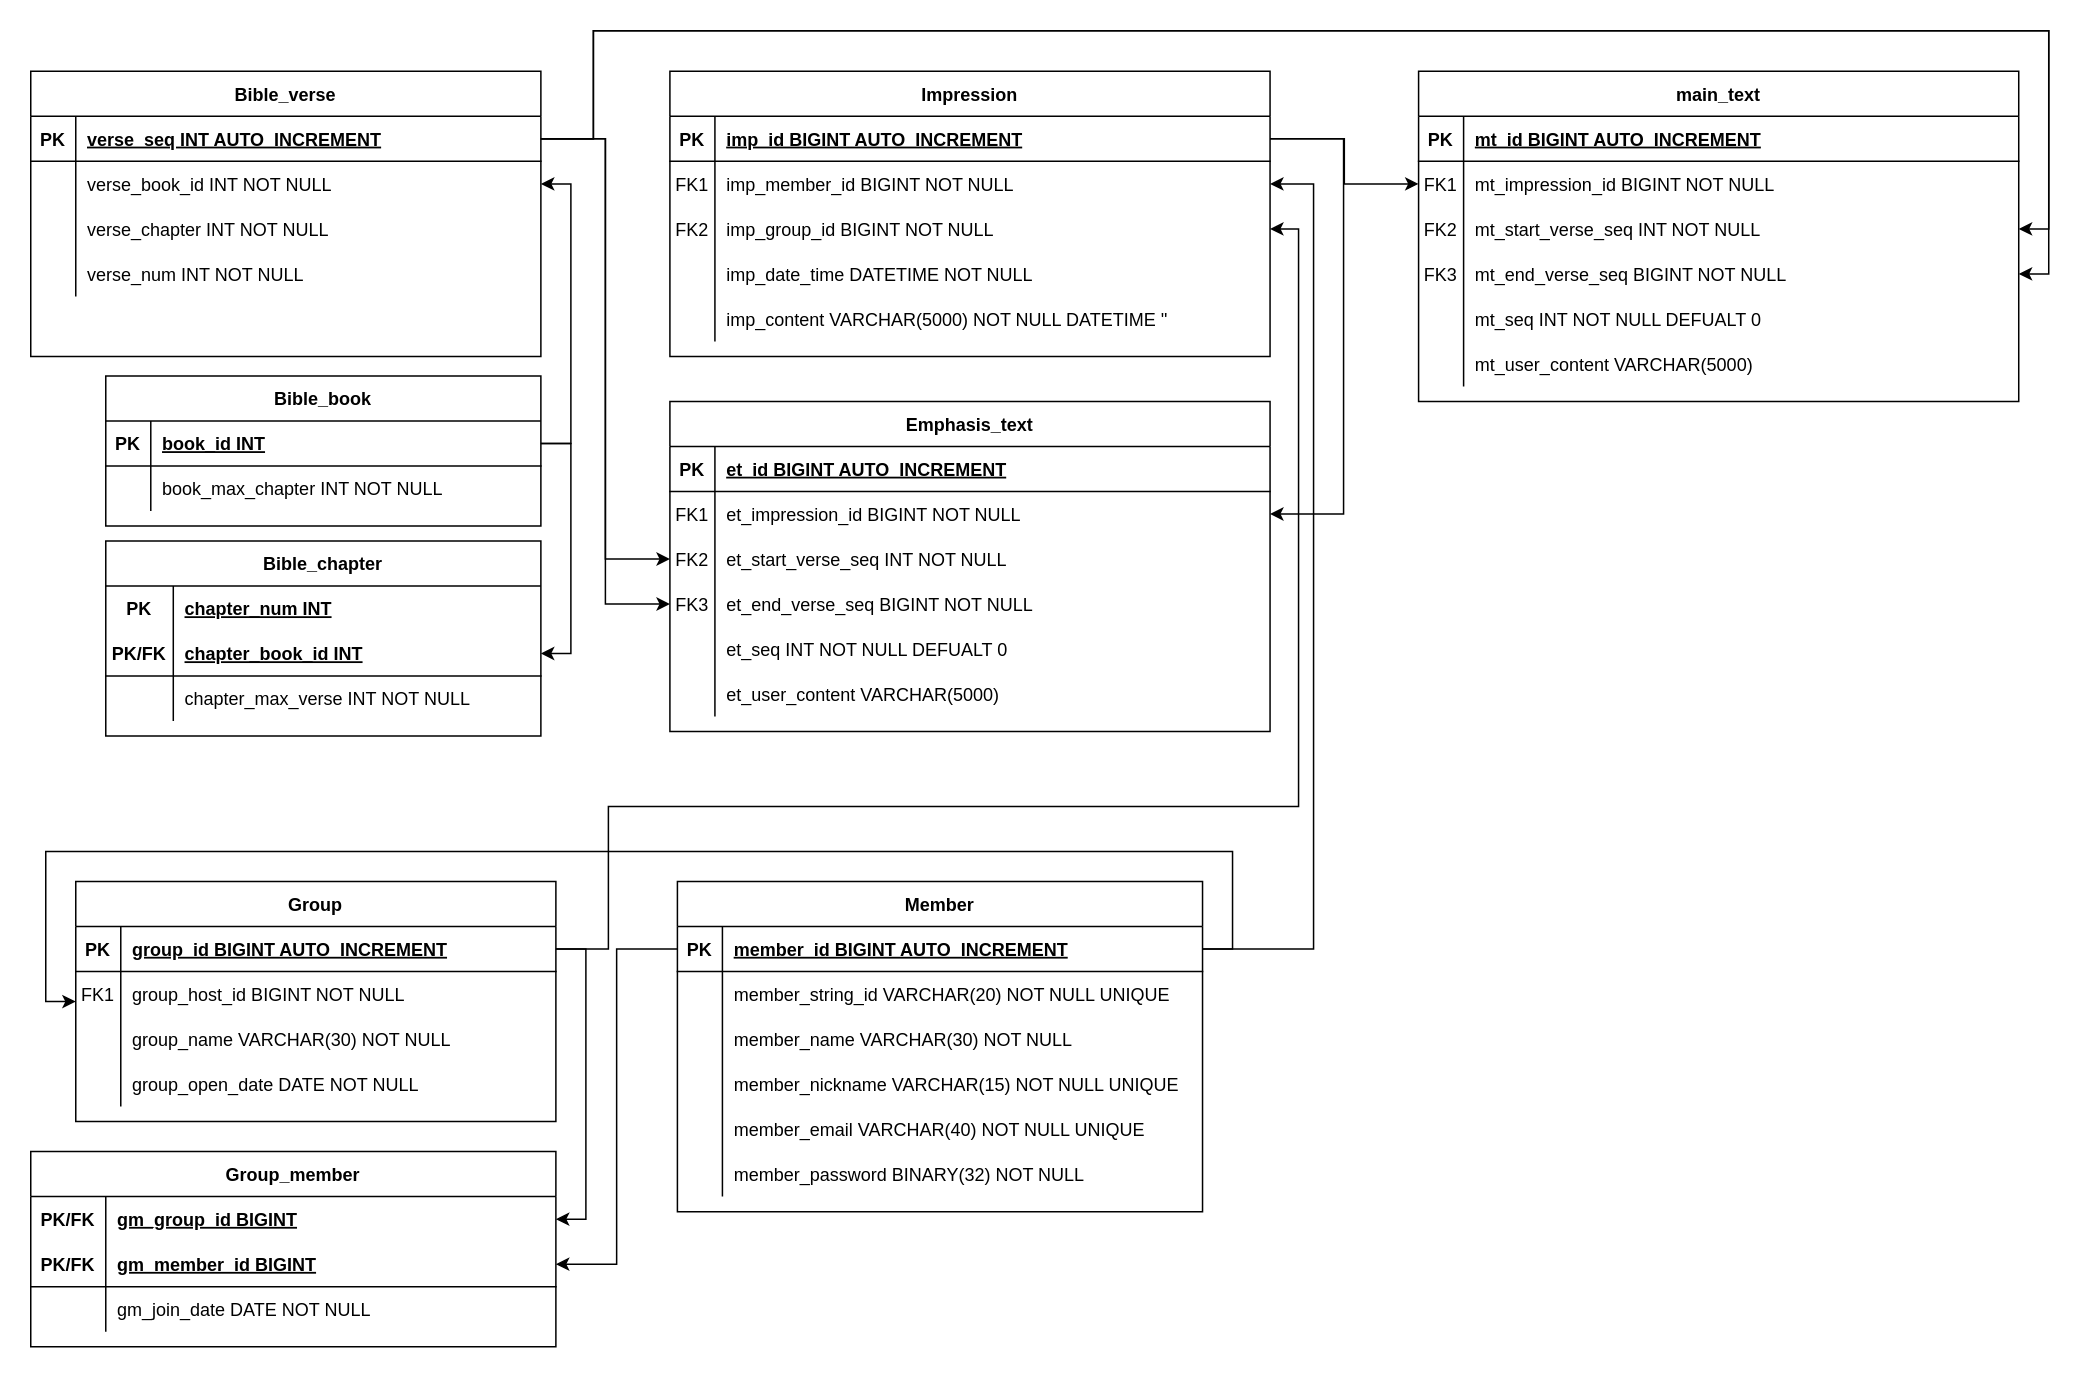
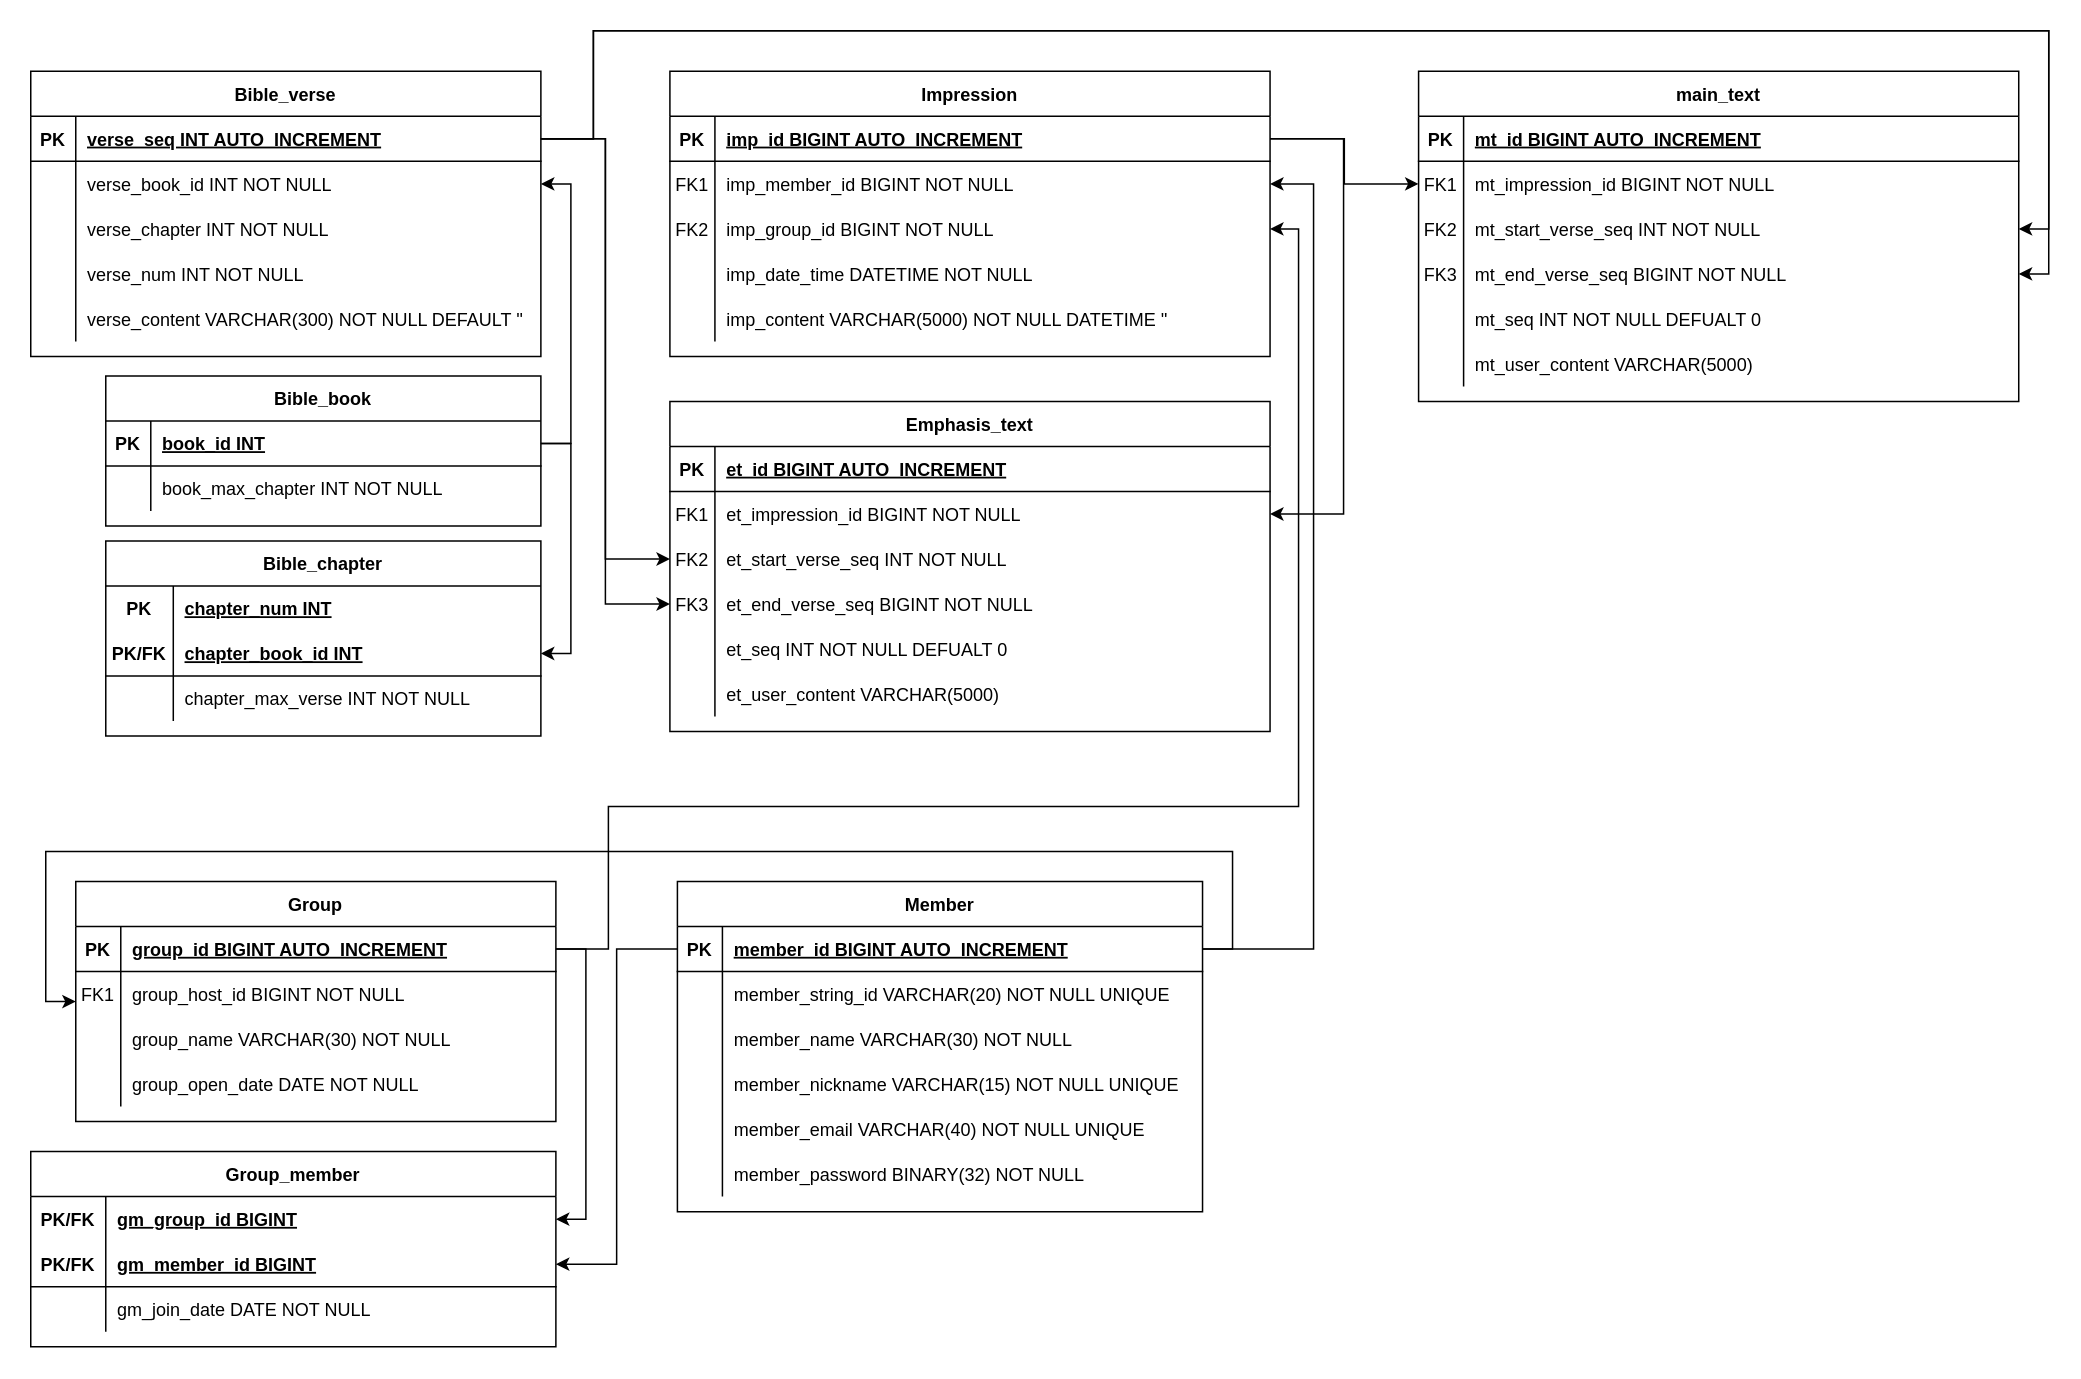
node "verse_content VARCHAR(300) NOT NULL DEFAULT ''": added
